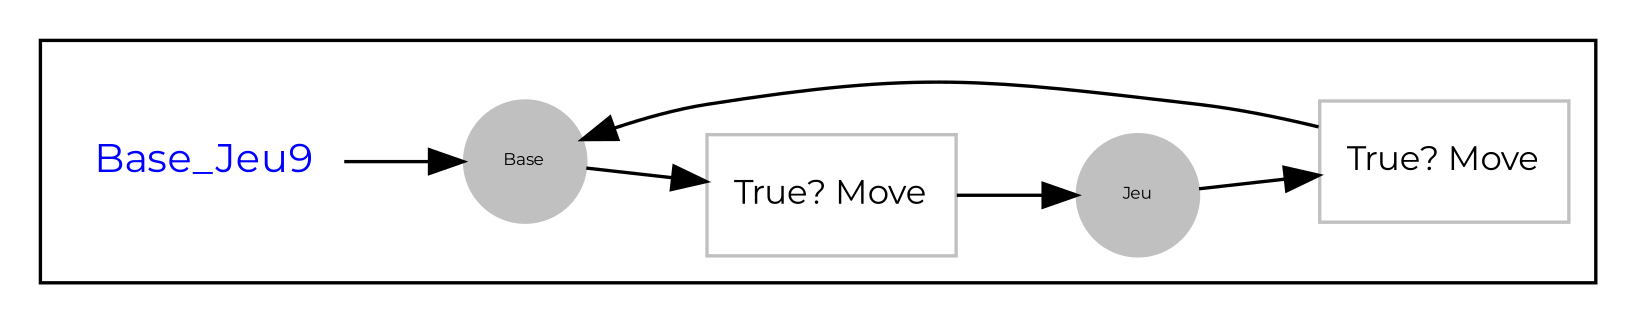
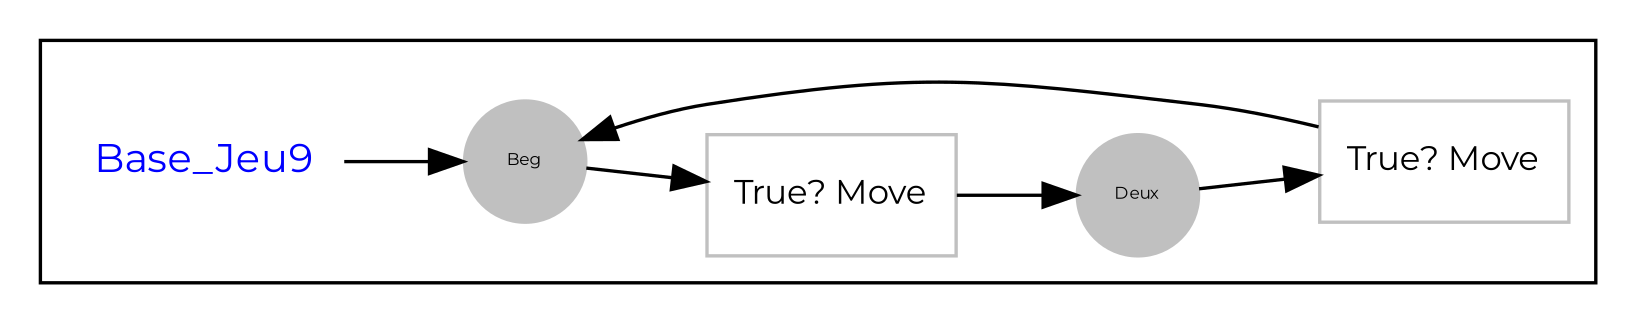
node "Base": label "Base" -> "Beg"
node "Jeu": label "Jeu" -> "Deux"
